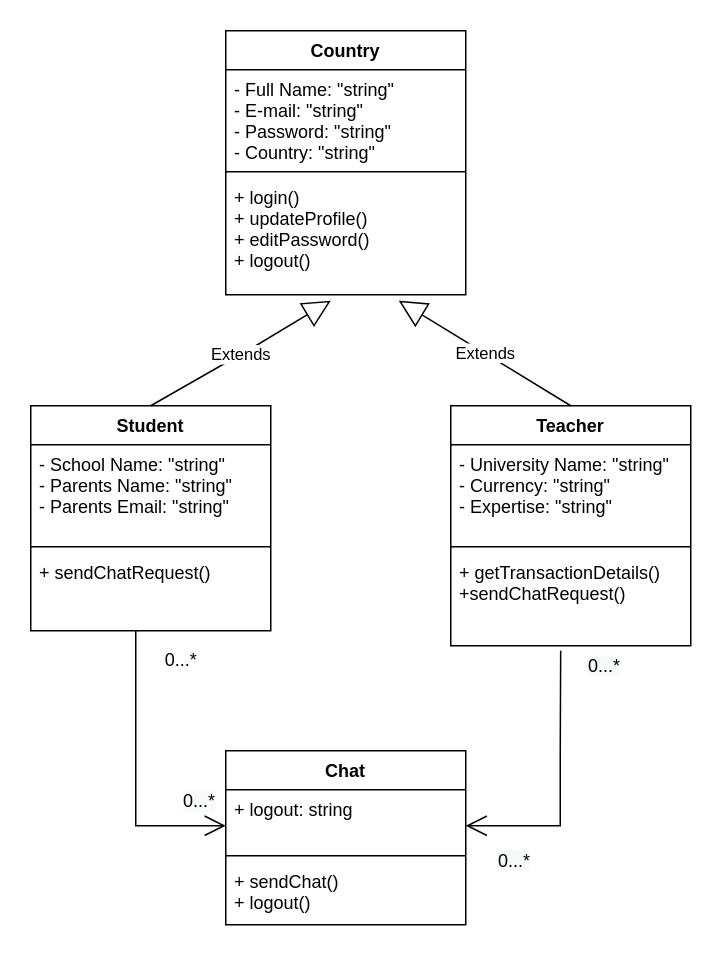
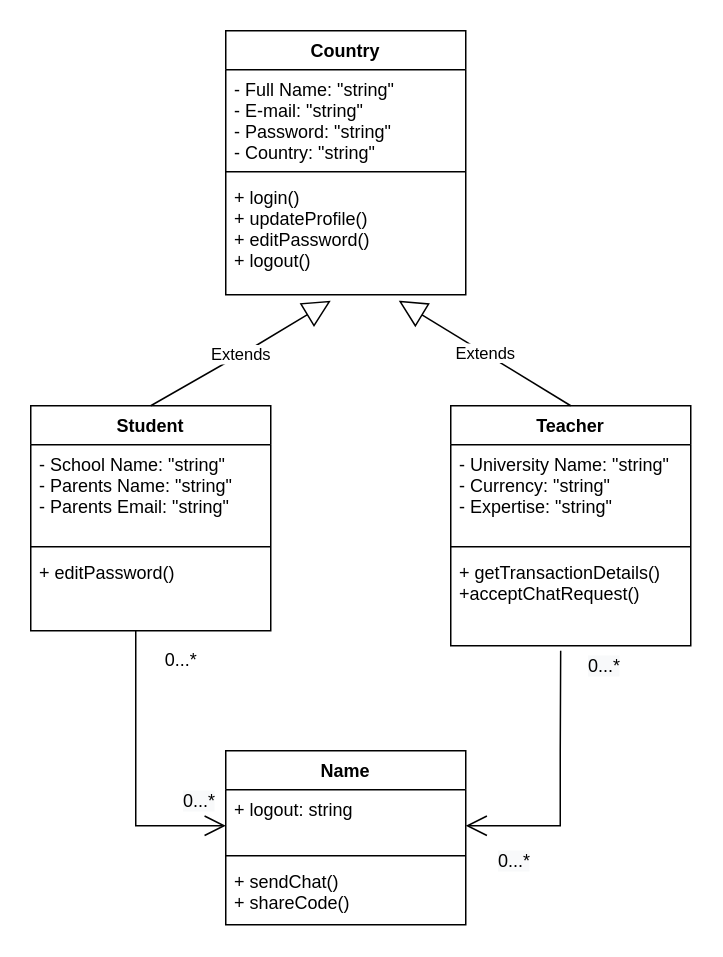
node "+ sendChatRequest()": label "+ sendChatRequest()" -> "+ editPassword()"
node "+ getTransactionDetails() +sendChatRequest()": label "+ getTransactionDetails() +sendChatRequest()" -> "+ getTransactionDetails() +acceptChatRequest()"
node "Chat": label "Chat" -> "Name"
node "+ sendChat() + logout()": label "+ sendChat() + logout()" -> "+ sendChat() + shareCode()"
